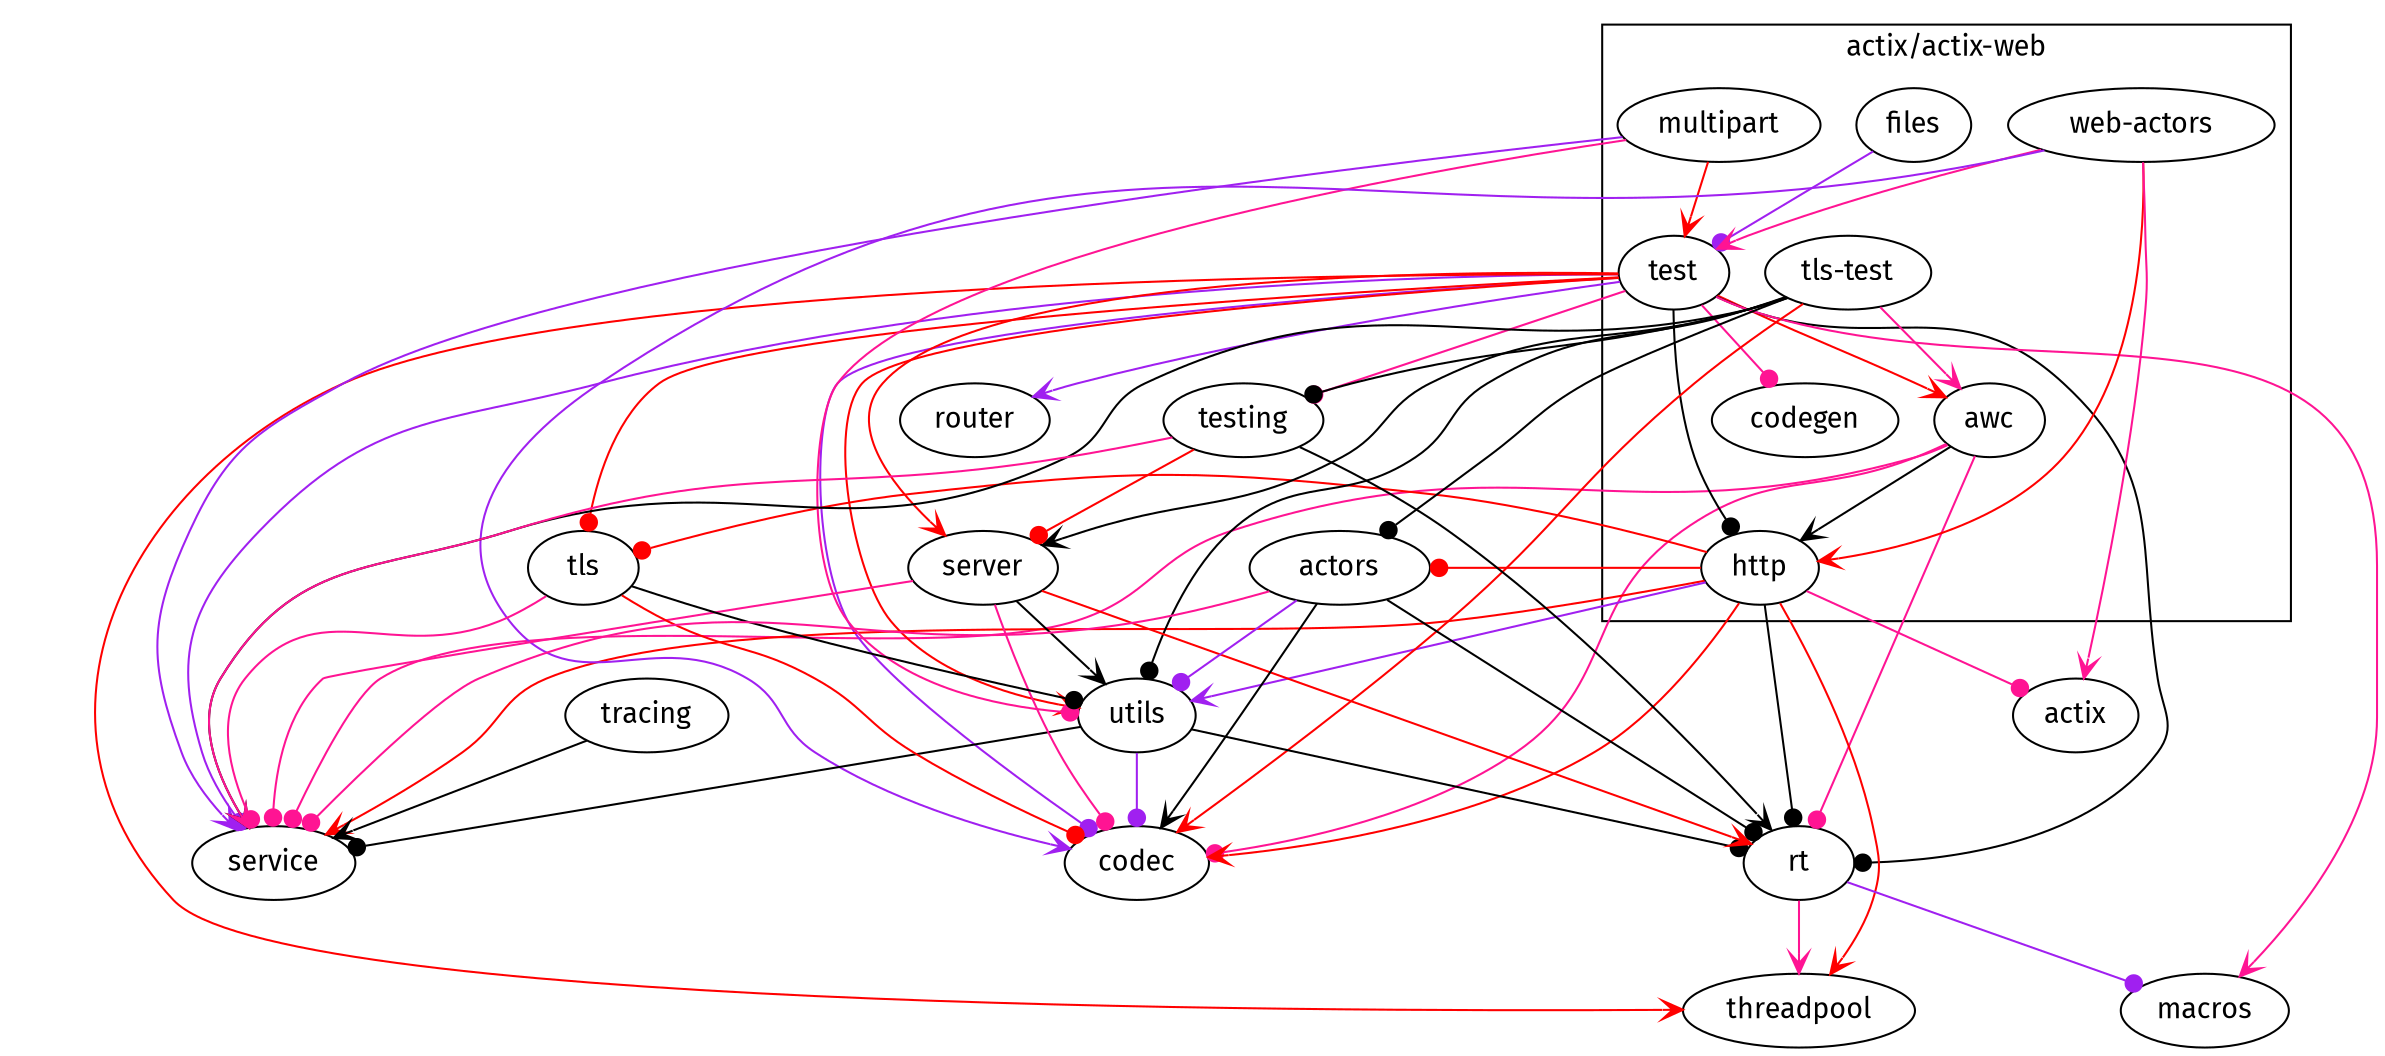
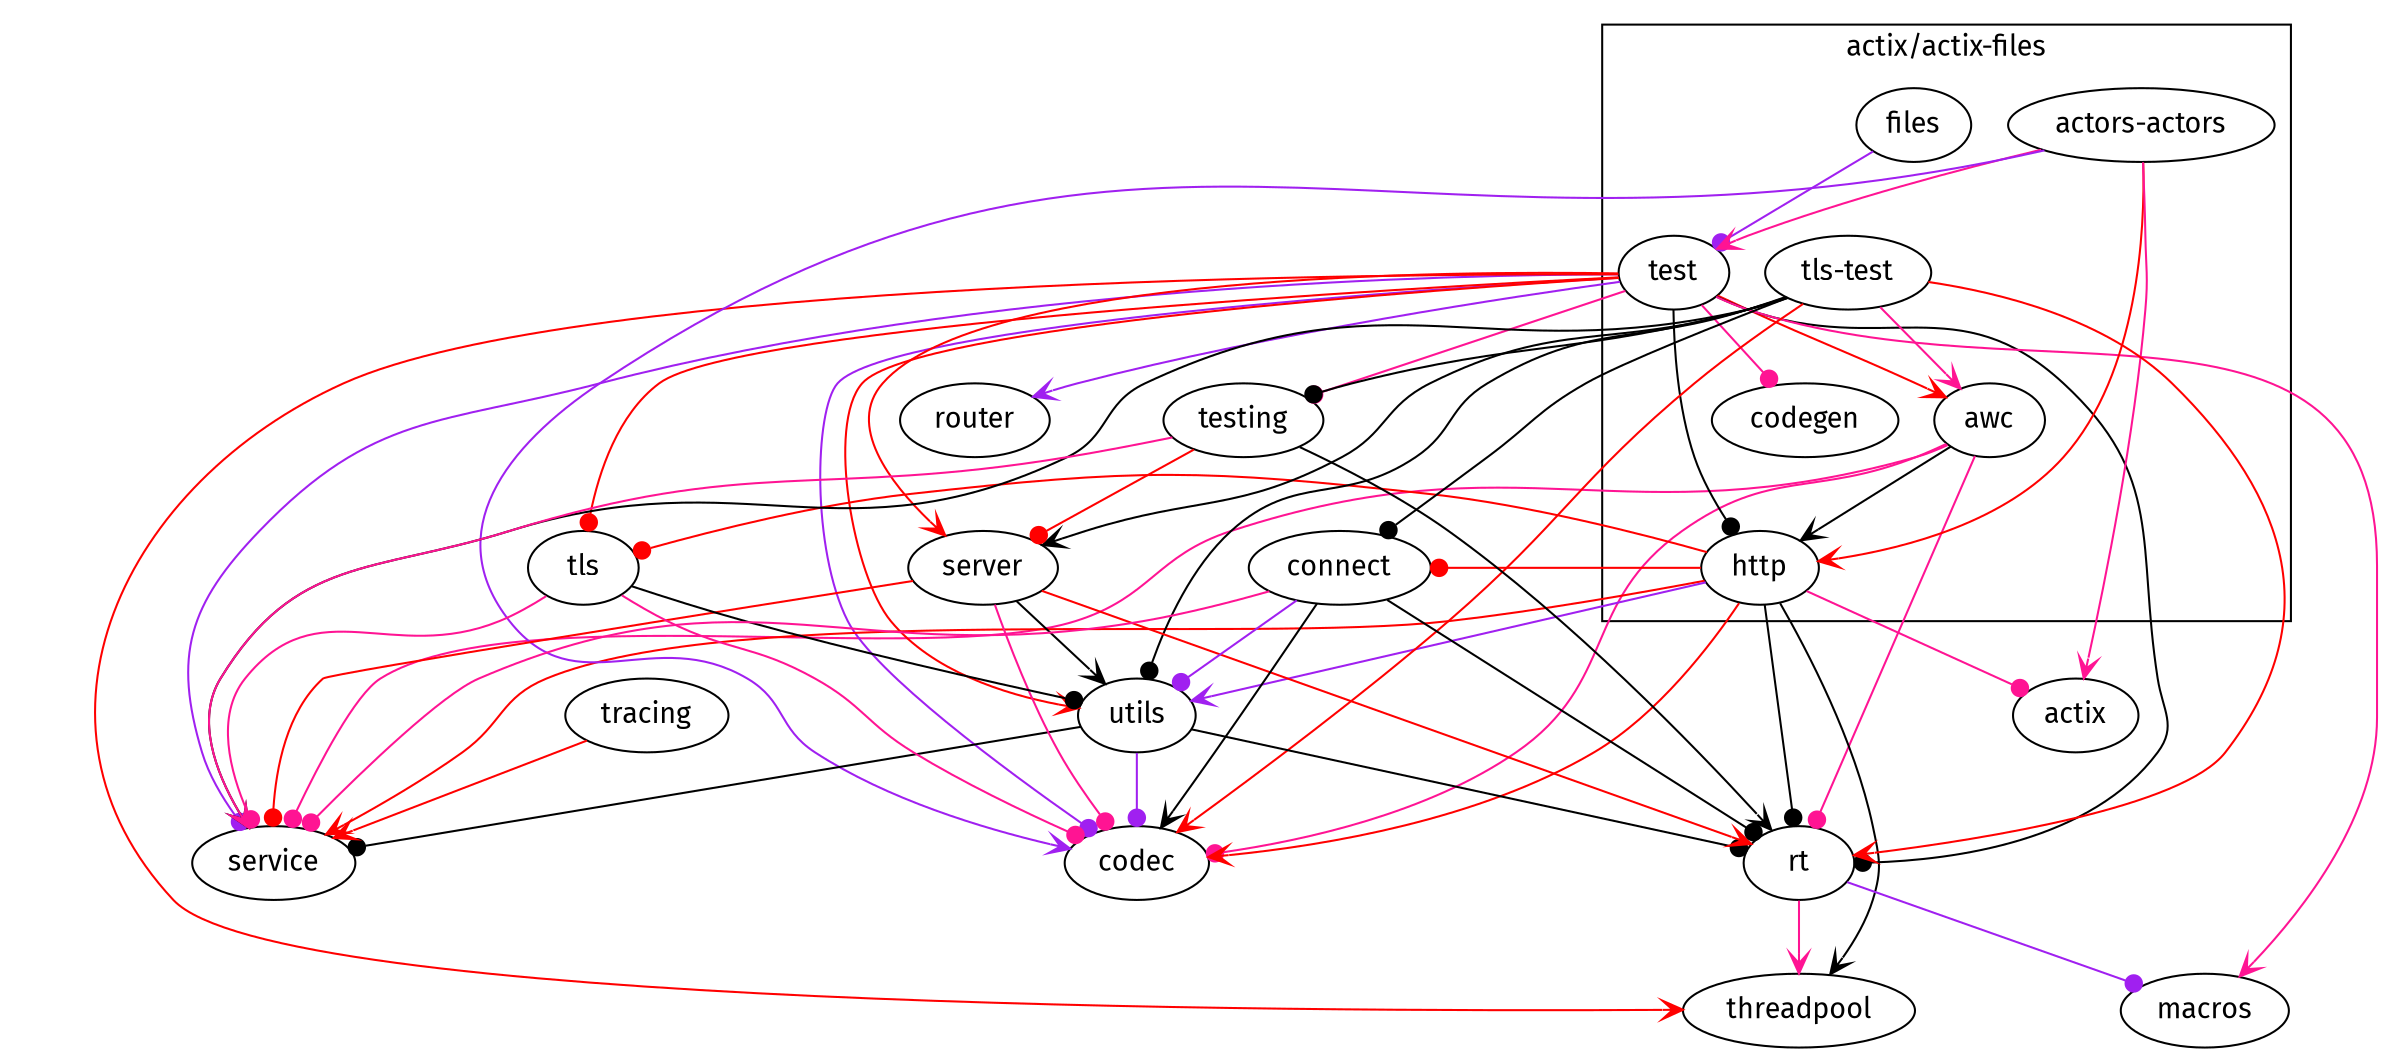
cluster "actix/actix-web": label "actix/actix-web" -> "actix/actix-files"
node "multipart": removed
node "web-actors": label "web-actors" -> "actors-actors"
node "actors": label "actors" -> "connect"
edge "tls-test" -> "rt": added
edge "server" -> "service": color deeppink -> red
edge "tls" -> "codec": color red -> deeppink
edge "http" -> "threadpool": color red -> black
edge "tracing" -> "service": color black -> red
